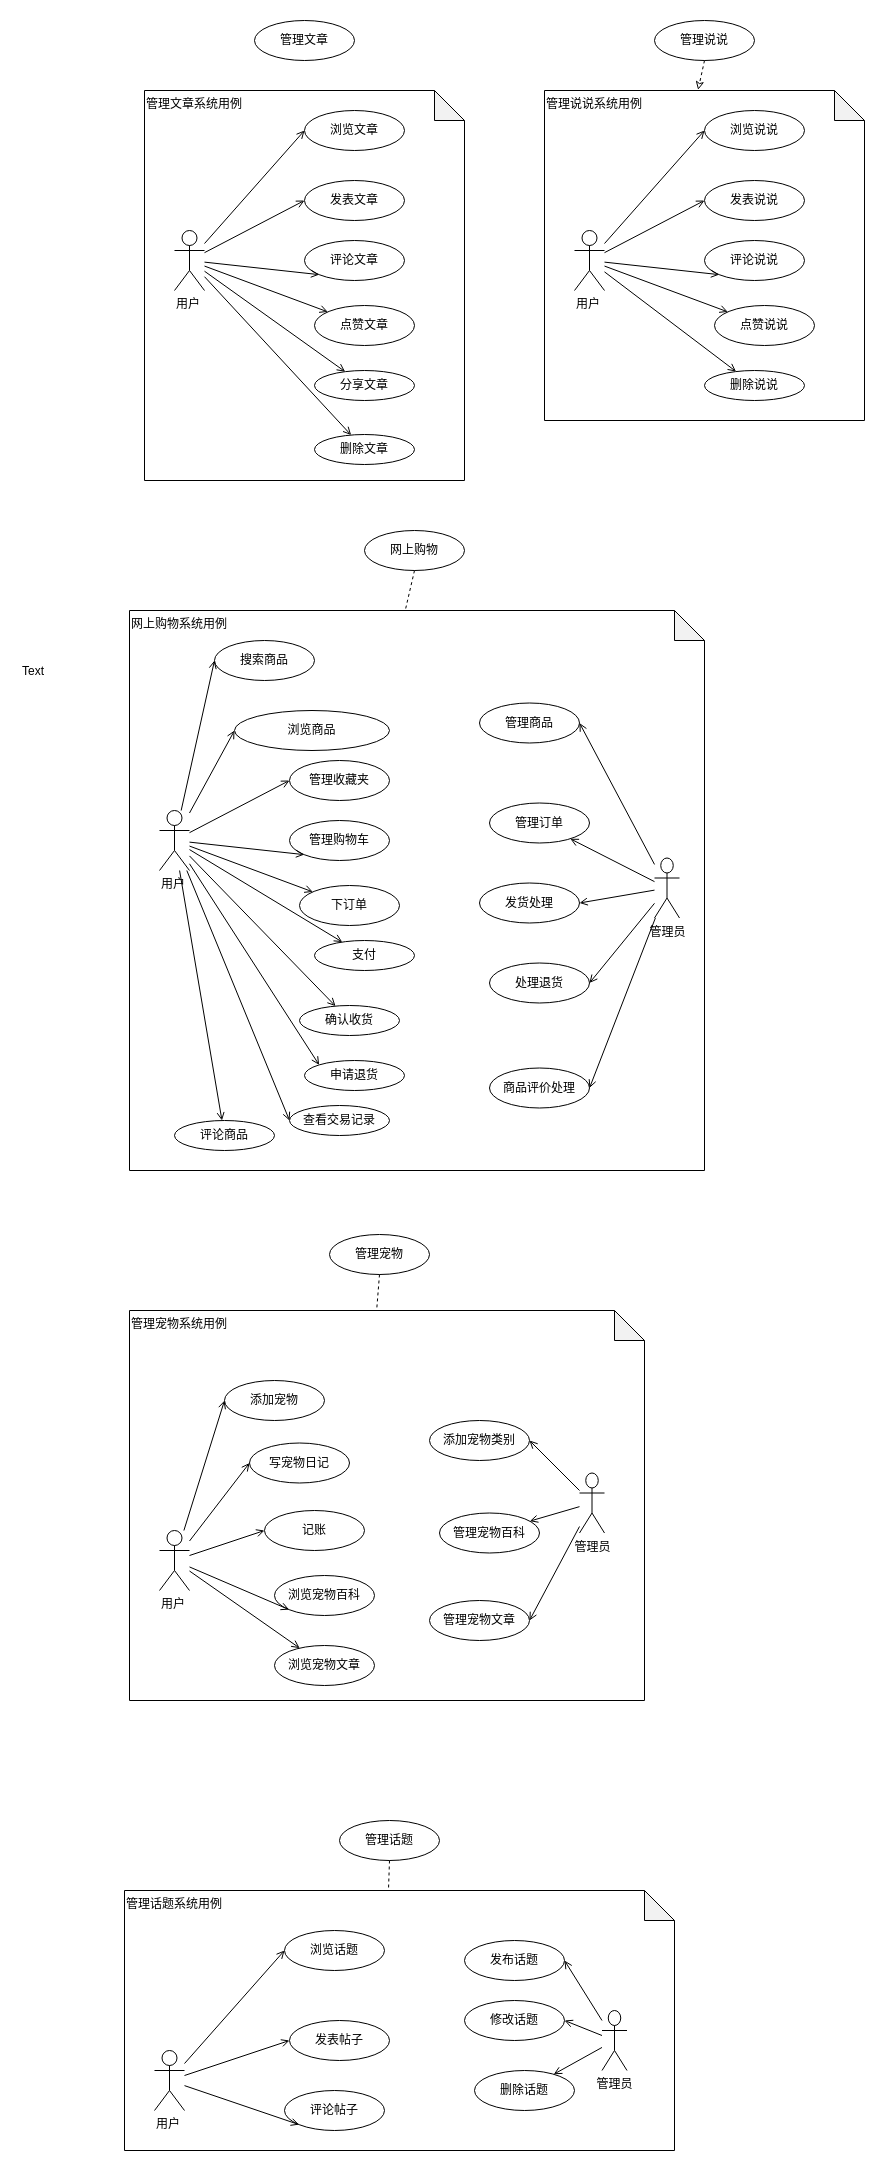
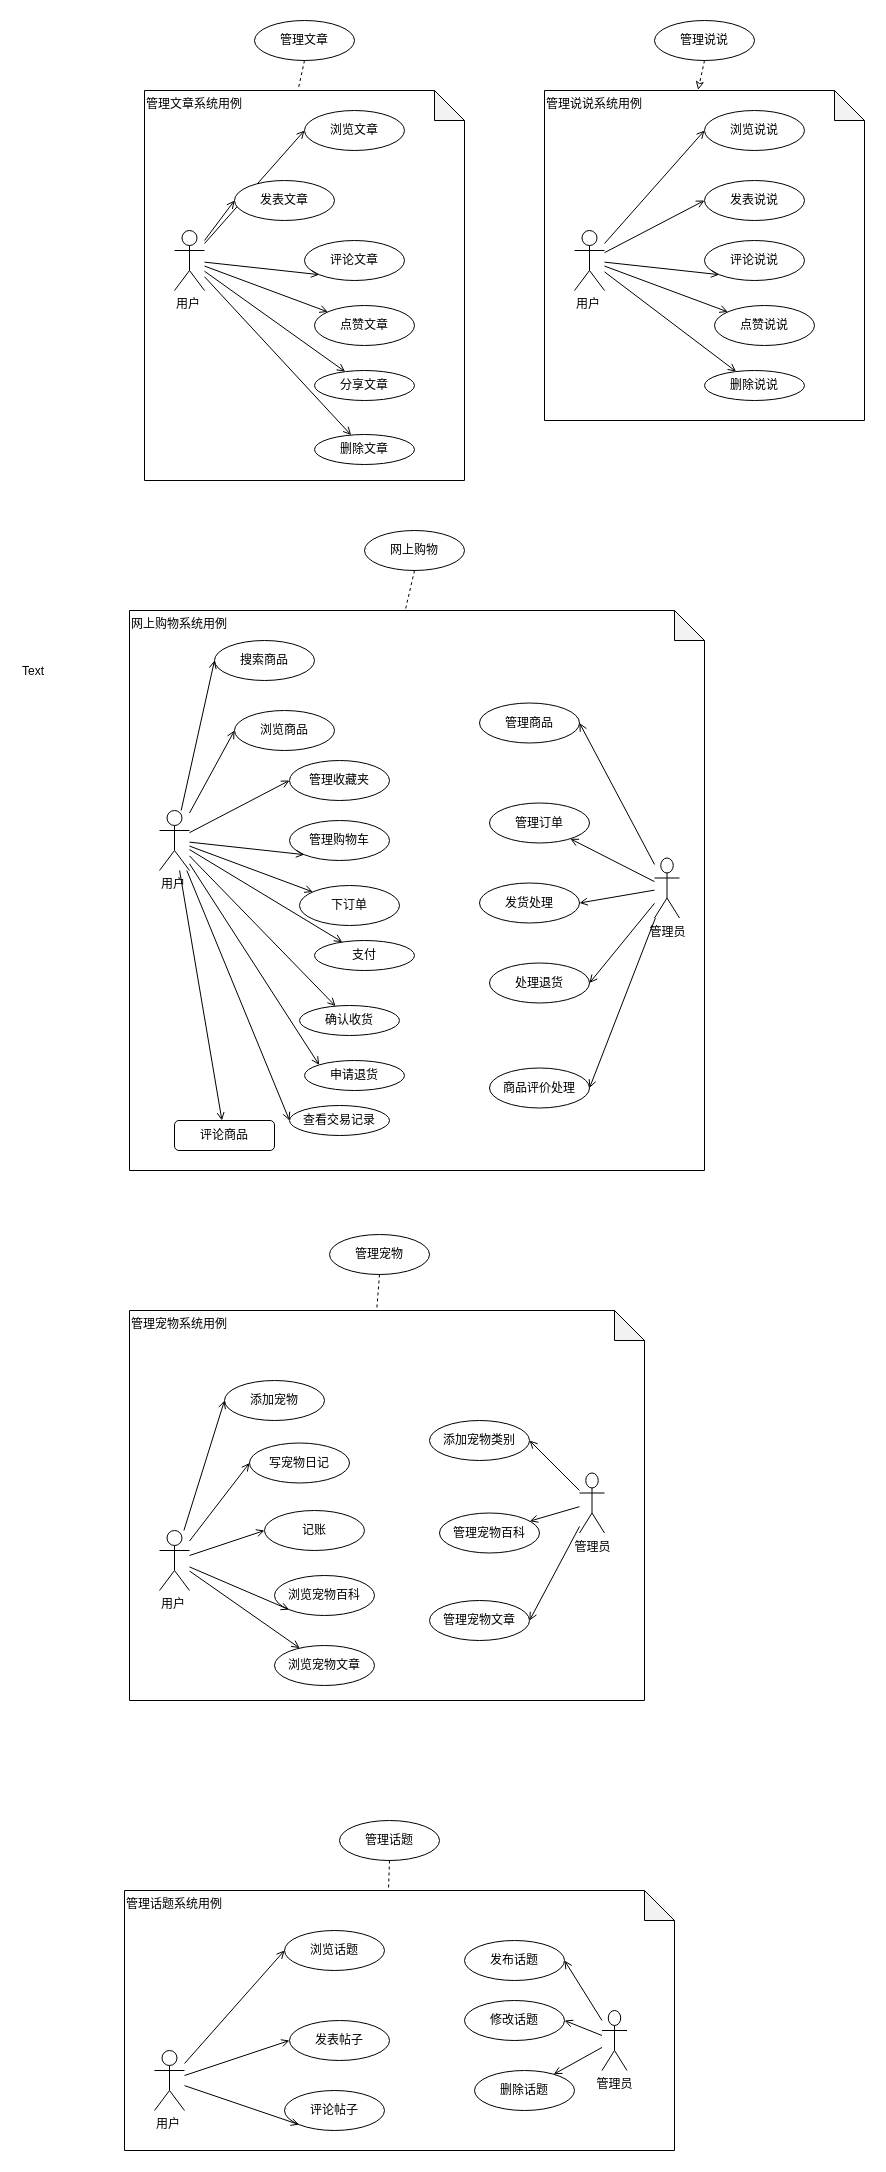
edge "管理文章" -- "管理文章系统用例": added
node "发表文章": moved (355, 201) -> (285, 201)
node "浏览商品": size 155x40 -> 100x40
node "评论商品": shape ellipse -> rounded rectangle
